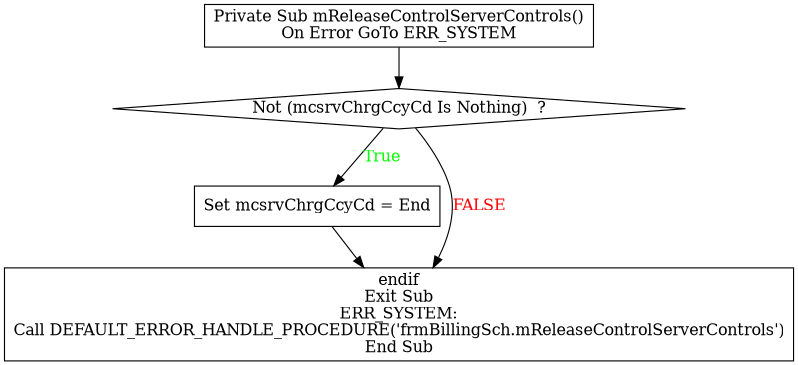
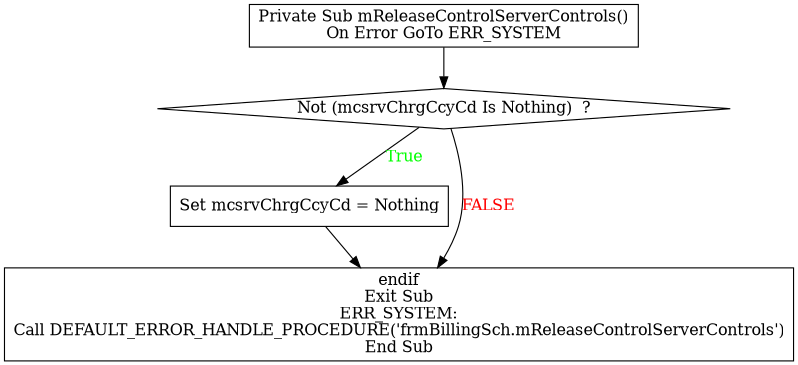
node "Set mcsrvChrgCcyCd = End": label "Set mcsrvChrgCcyCd = End" -> "Set mcsrvChrgCcyCd = Nothing"
